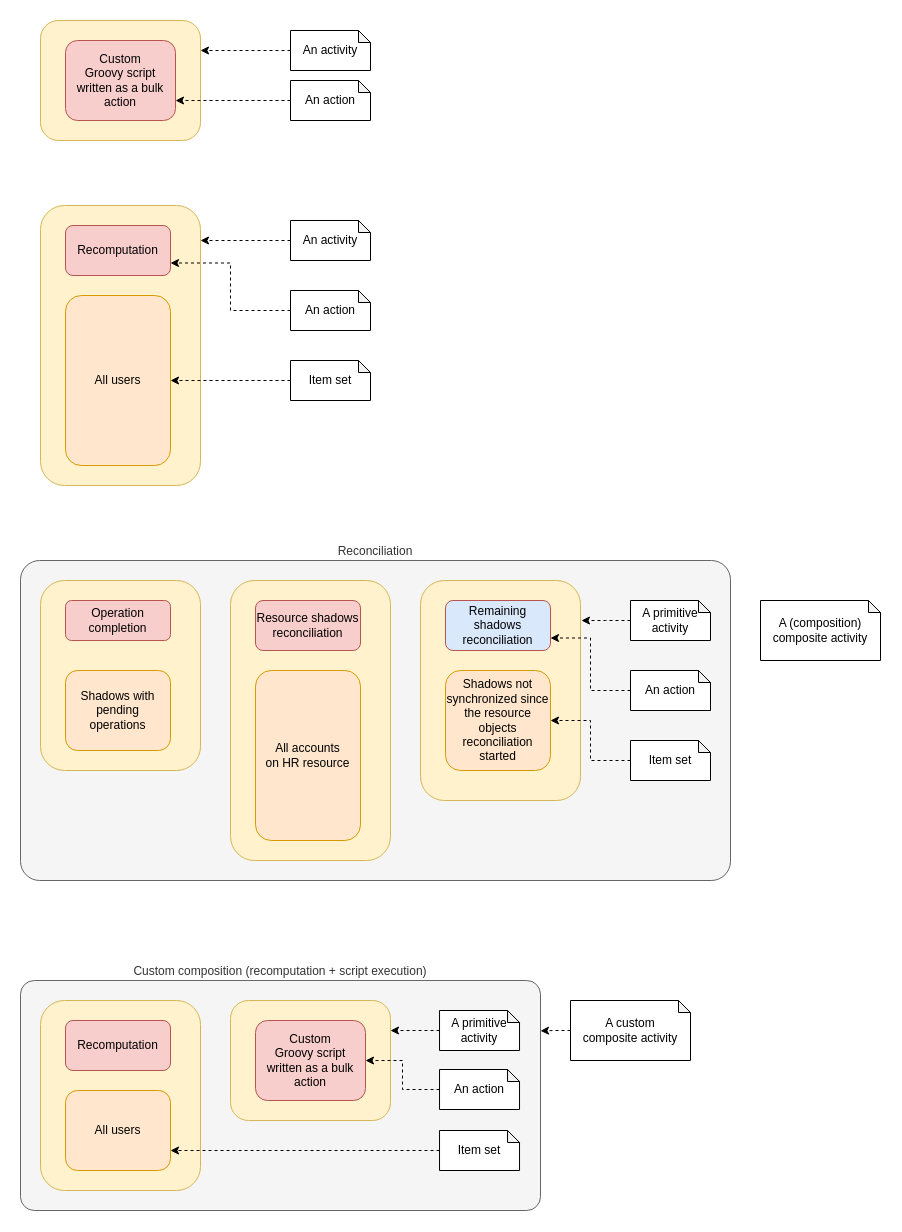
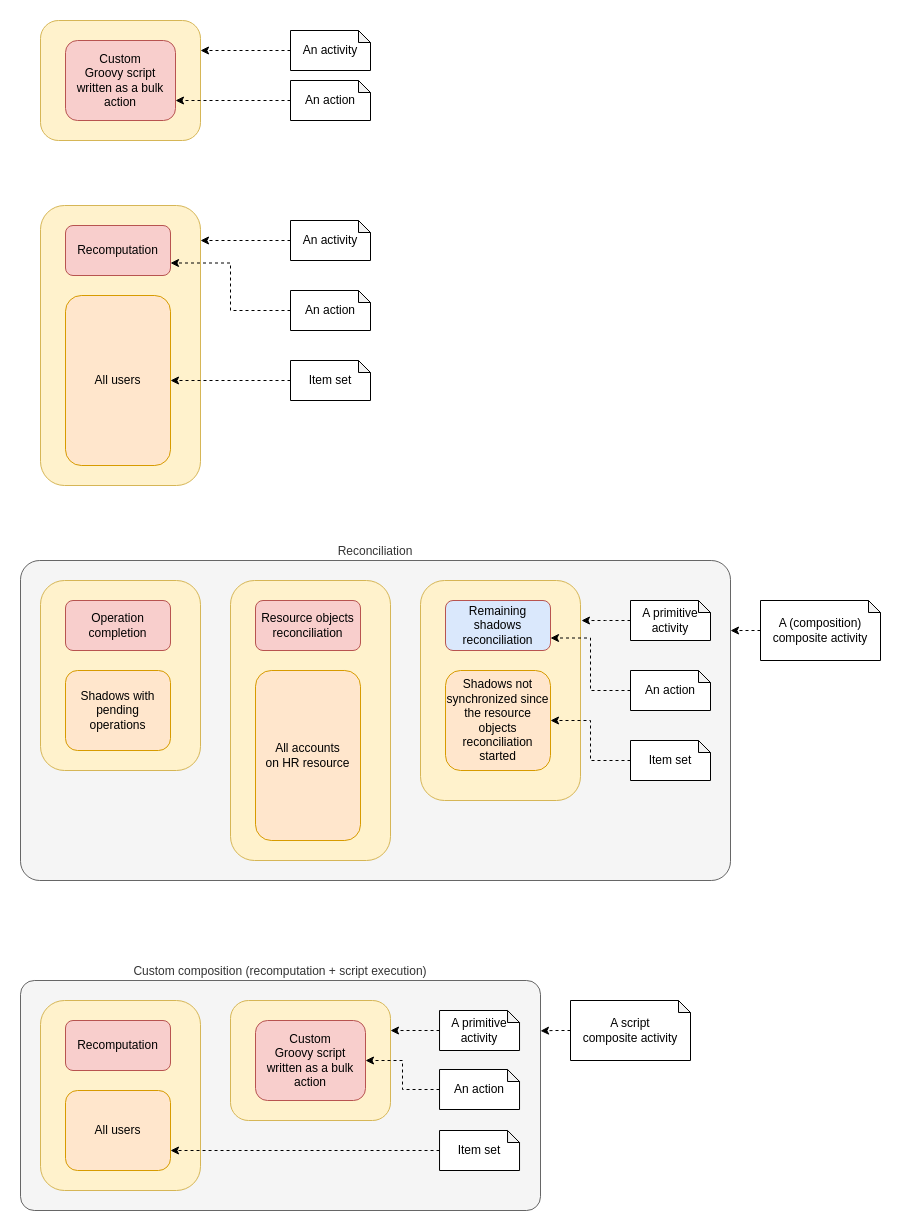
node "Operation completion": size 105x40 -> 105x50
node "Resource shadows reconciliation": label "Resource shadows reconciliation" -> "Resource objects reconciliation"
edge "A (composition) composite activity" -> "Reconciliation": added
node "A custom composite activity": label "A custom composite activity" -> "A script composite activity"
